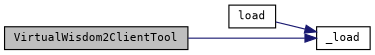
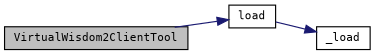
edge "VirtualWisdom2ClientTool" -> "_load": now "VirtualWisdom2ClientTool" -> "load"
